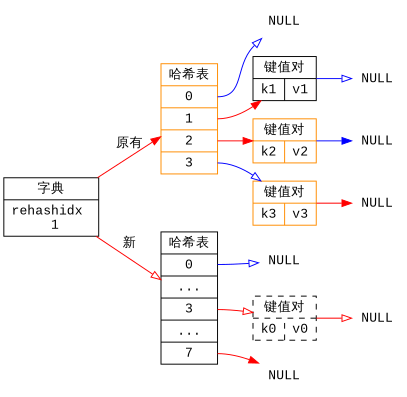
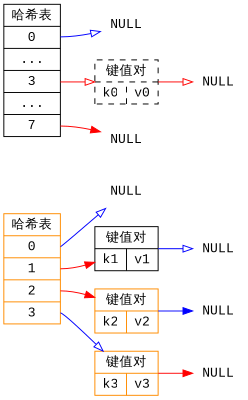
node "字典": removed
